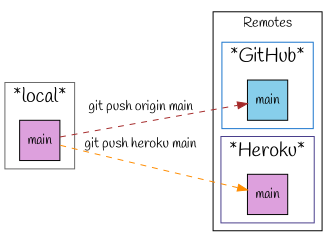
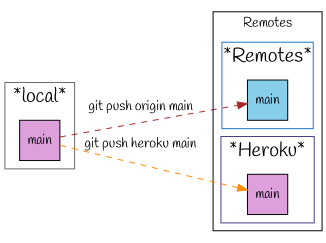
cluster "*GitHub*": label "*GitHub*" -> "*Remotes*"
